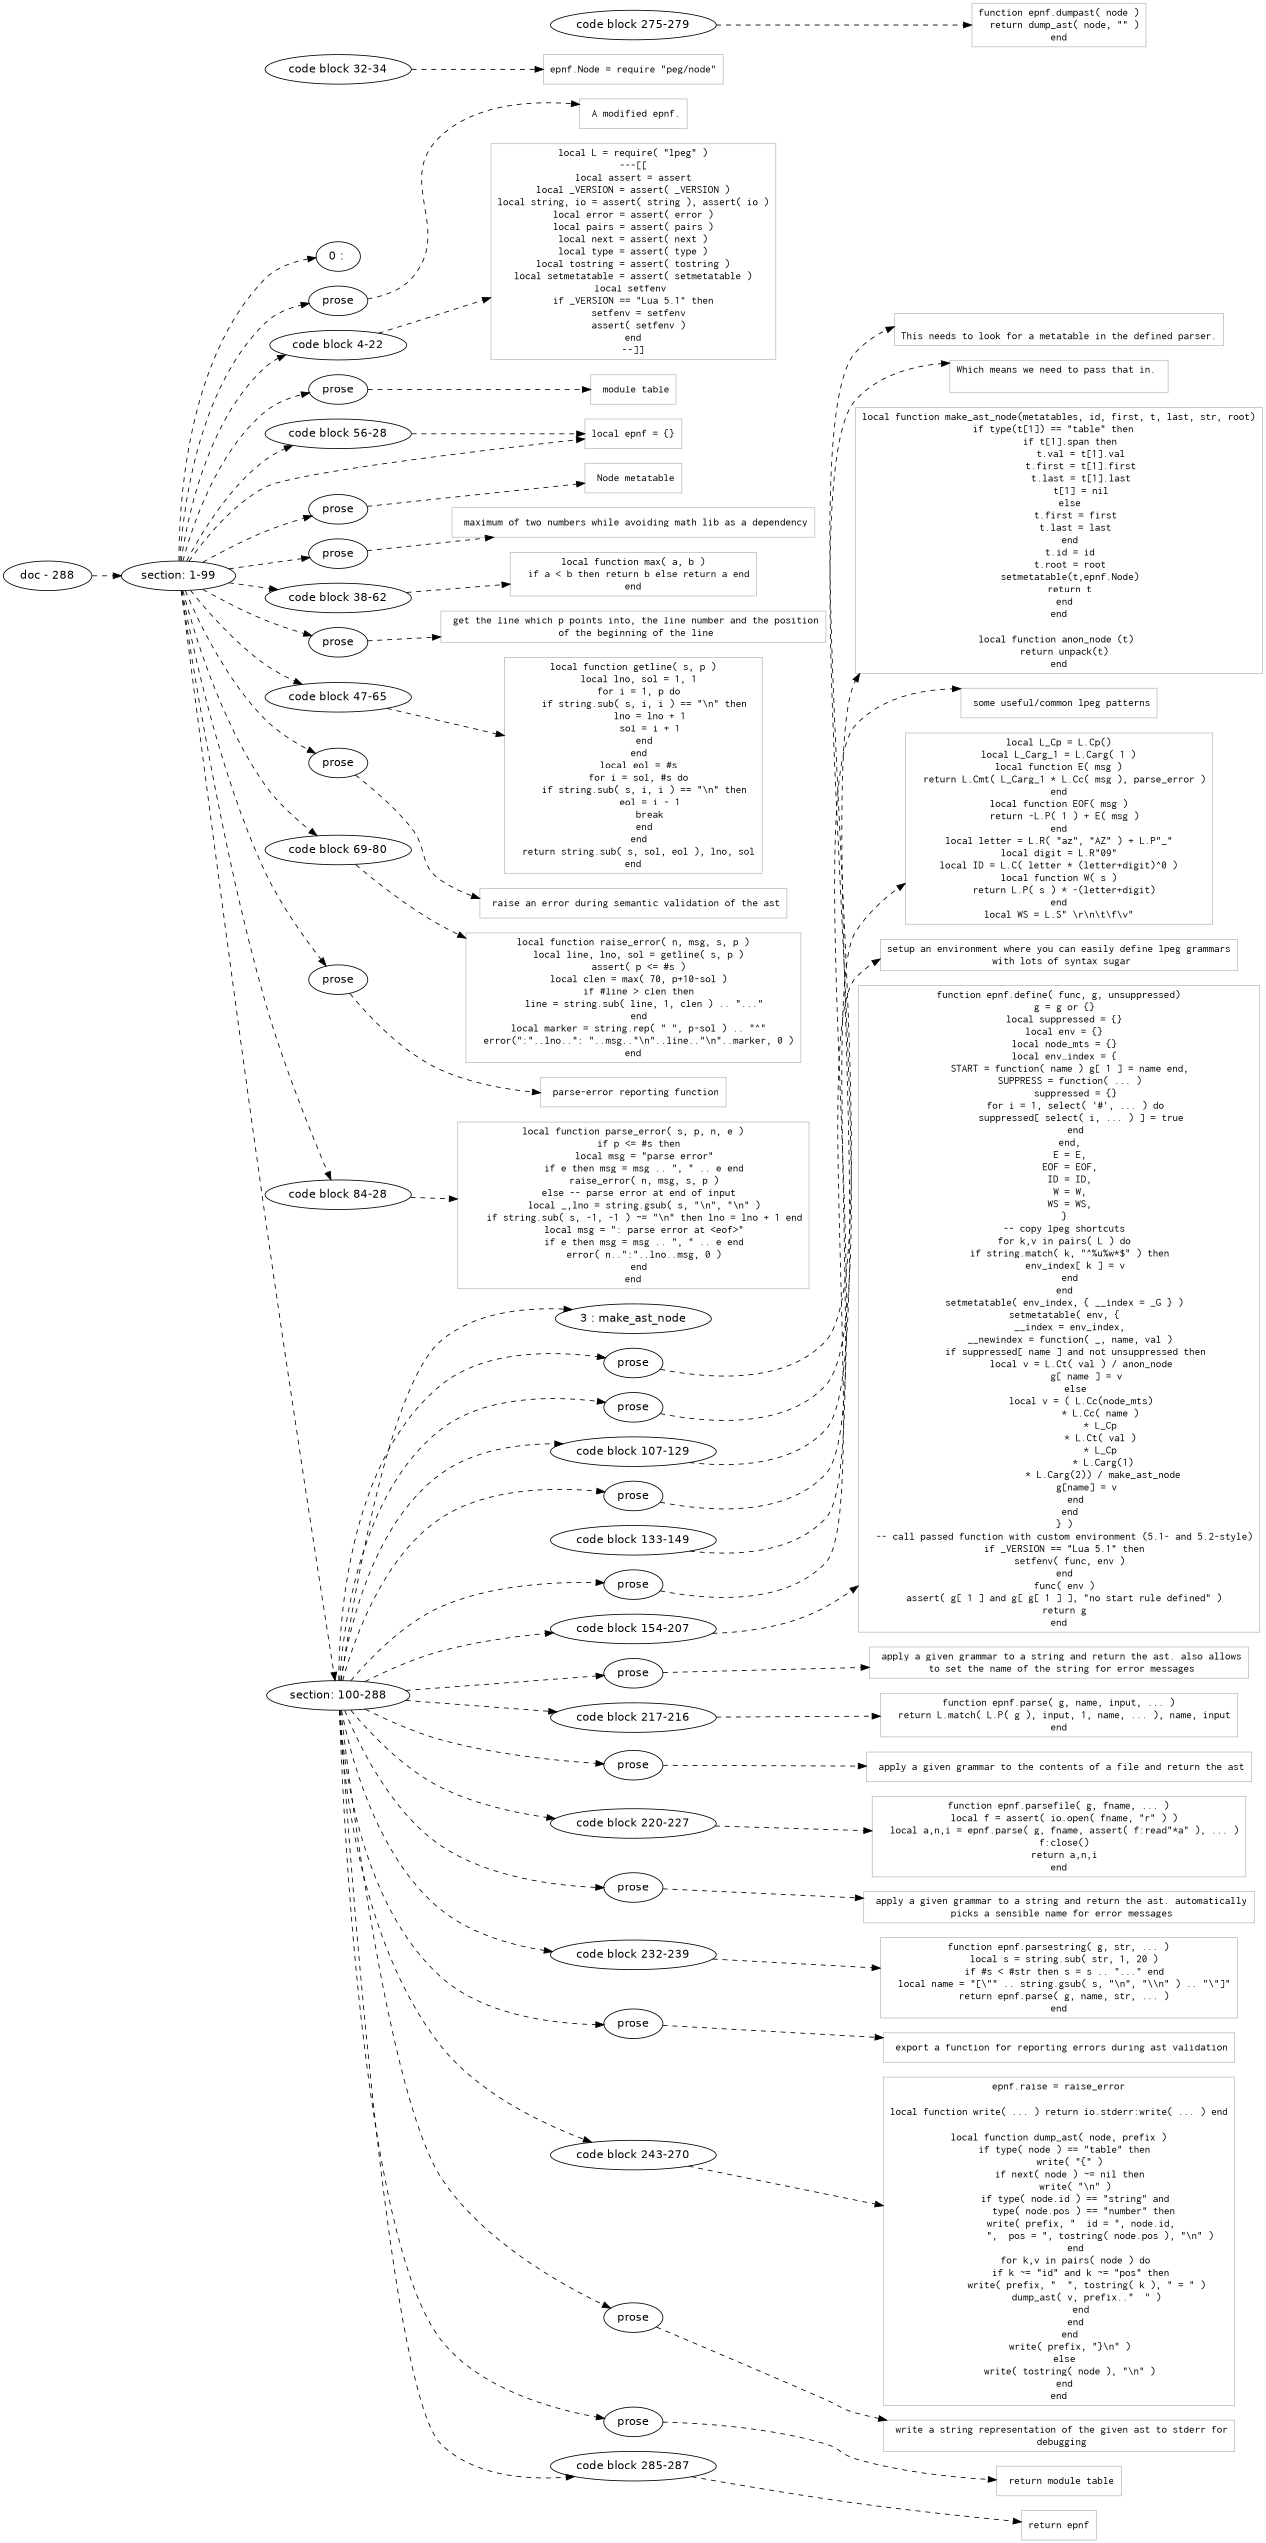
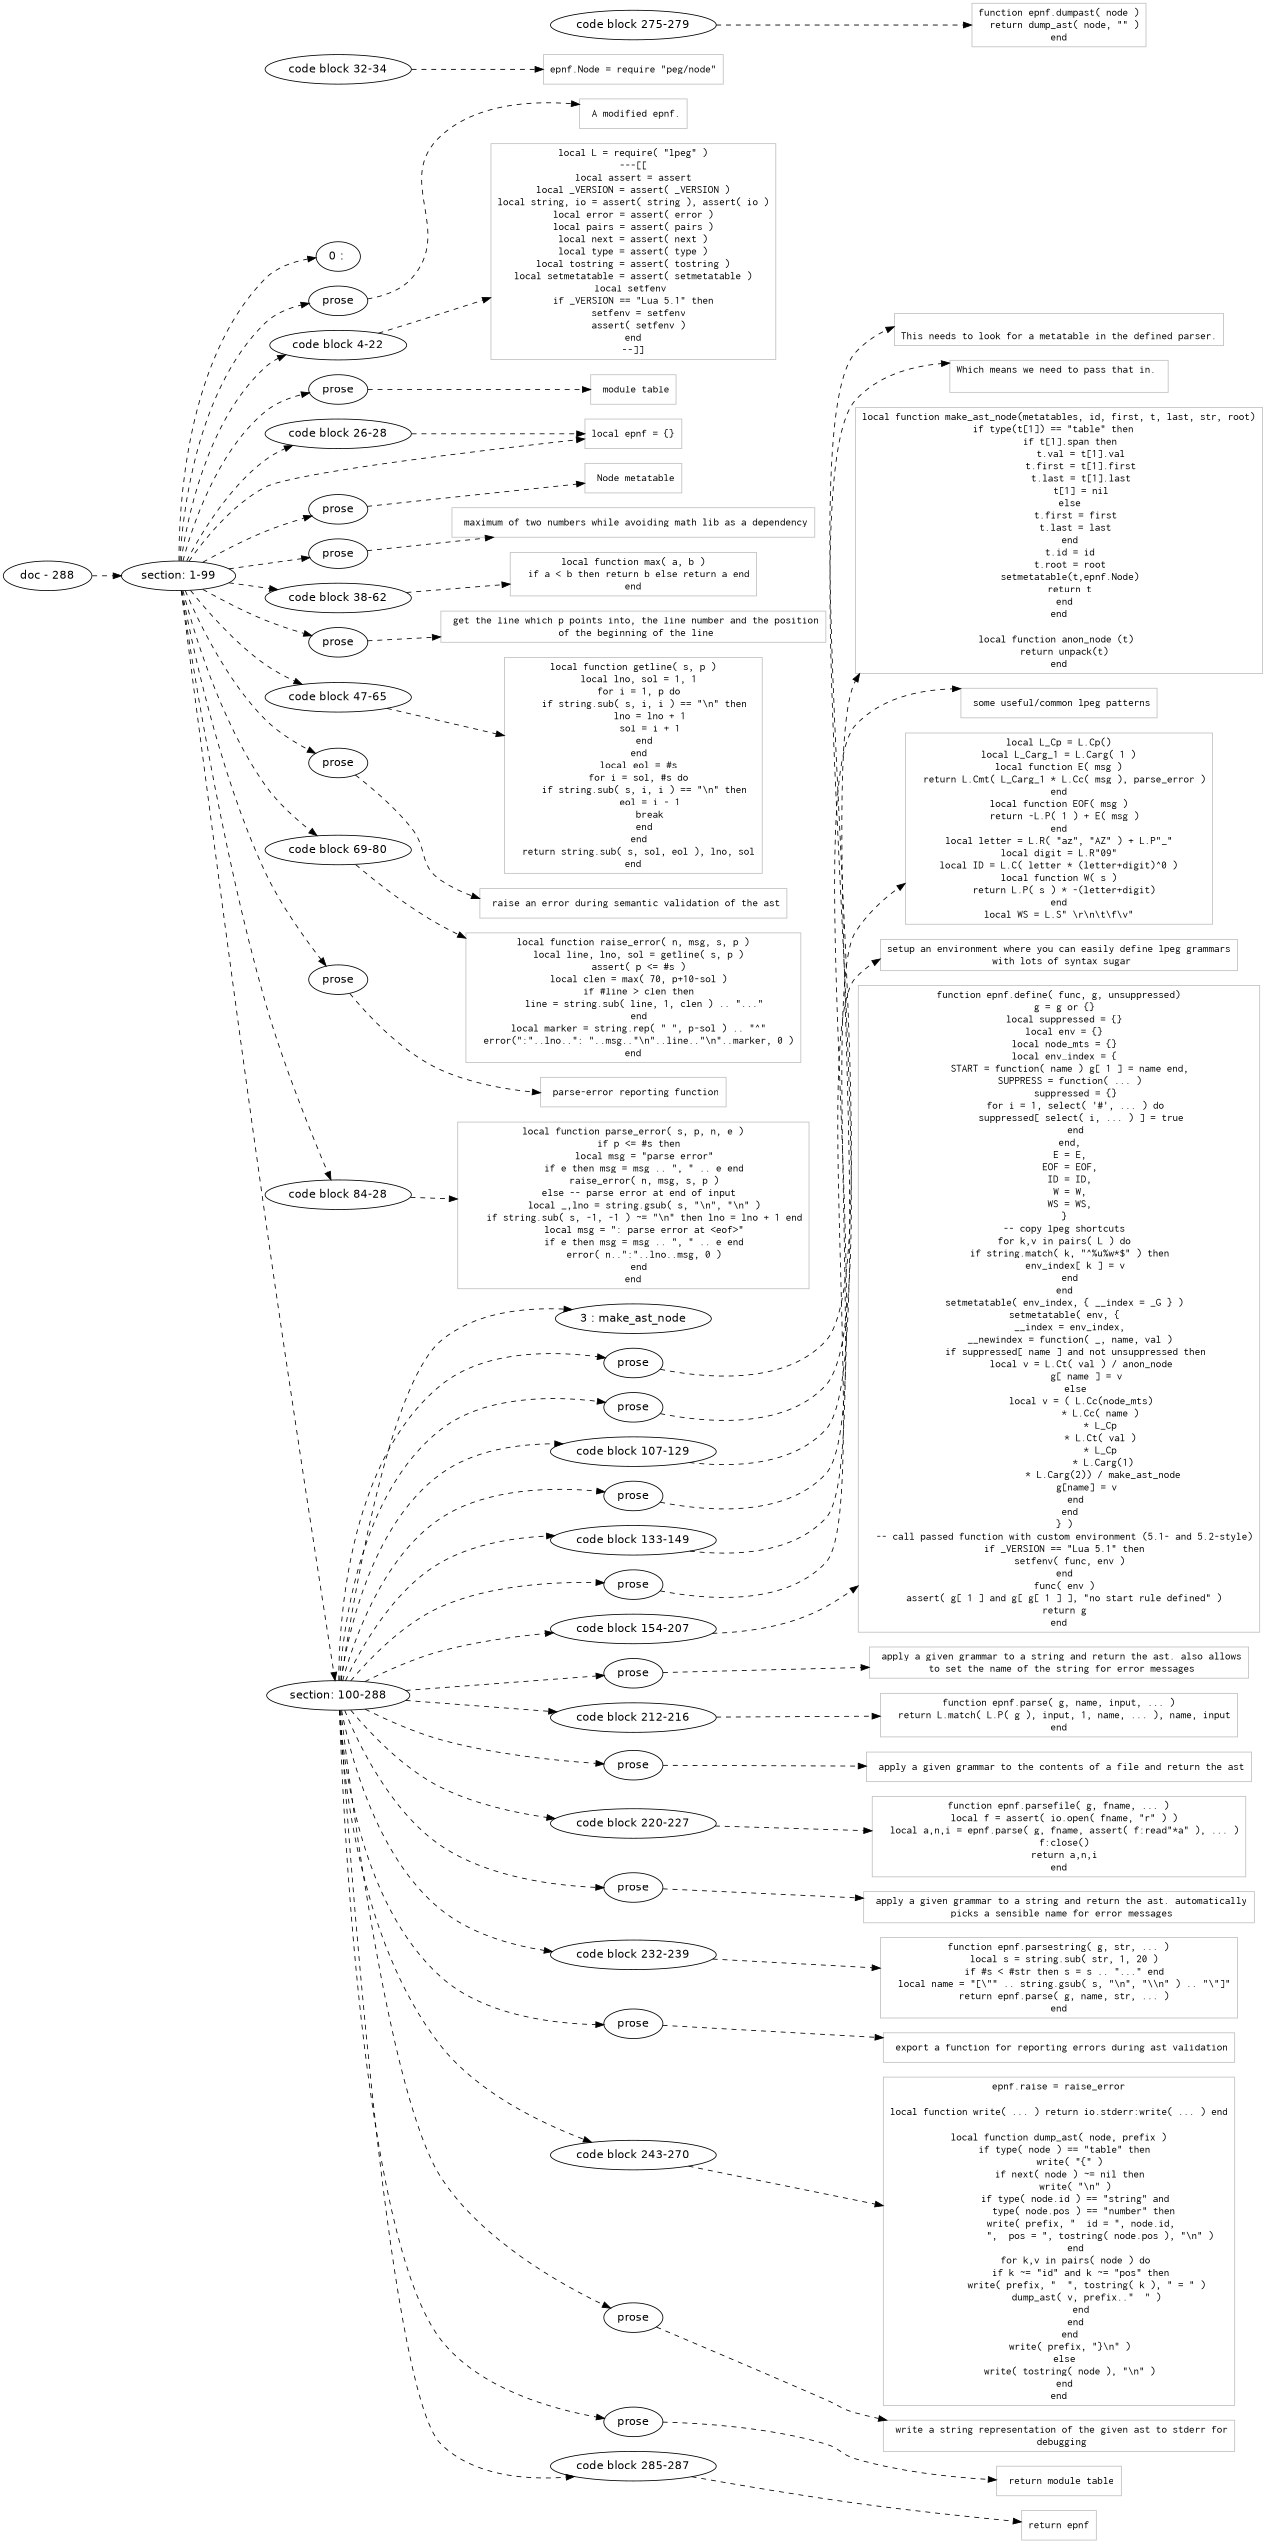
node "code block 56-28": label "code block 56-28" -> "code block 26-28"
edge "section: 100-288" -> "code block 133-149": added
node "code block 217-216": label "code block 217-216" -> "code block 212-216"
